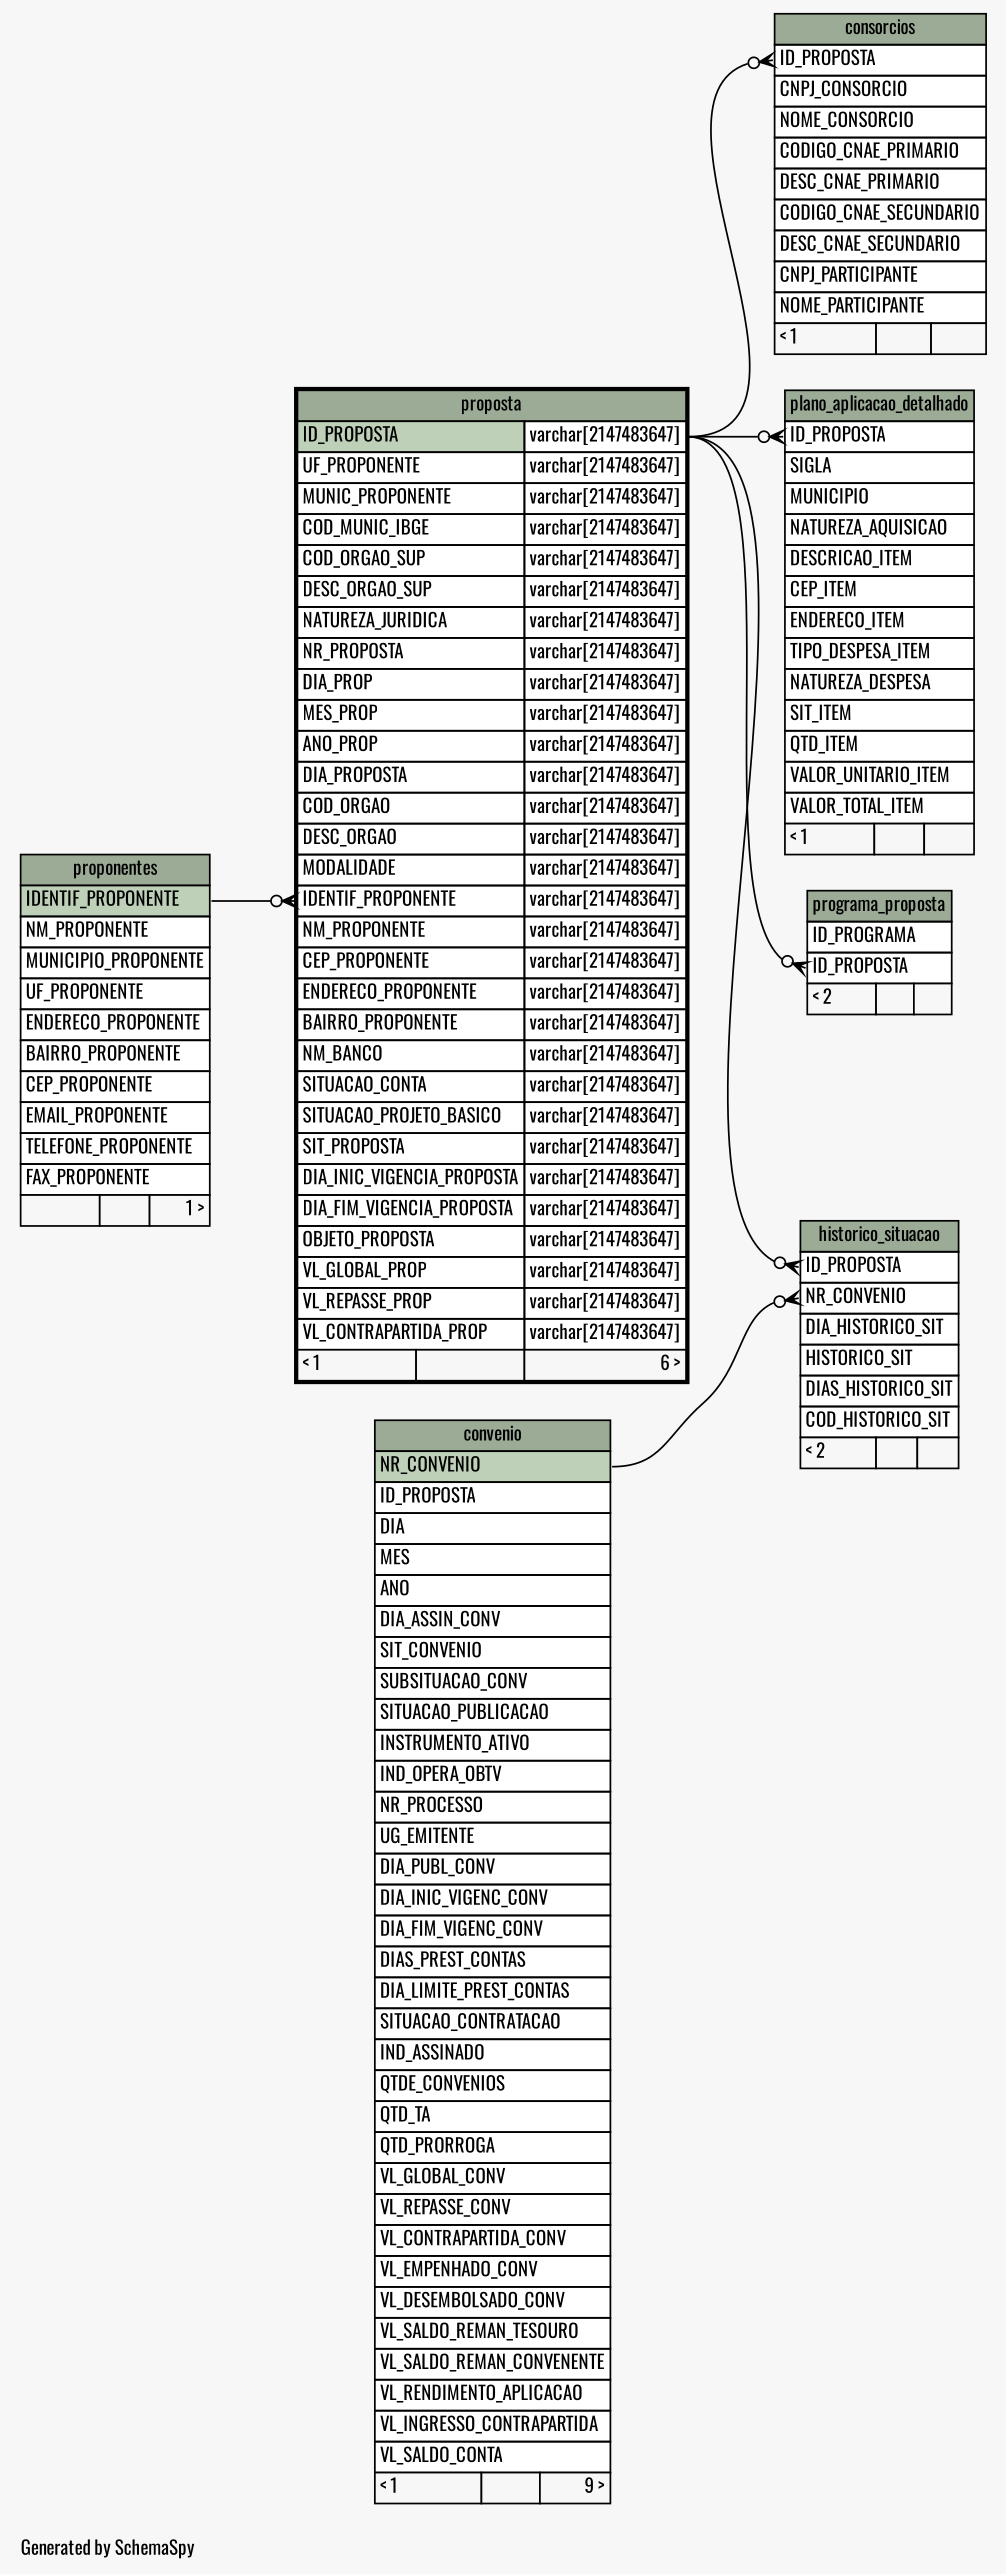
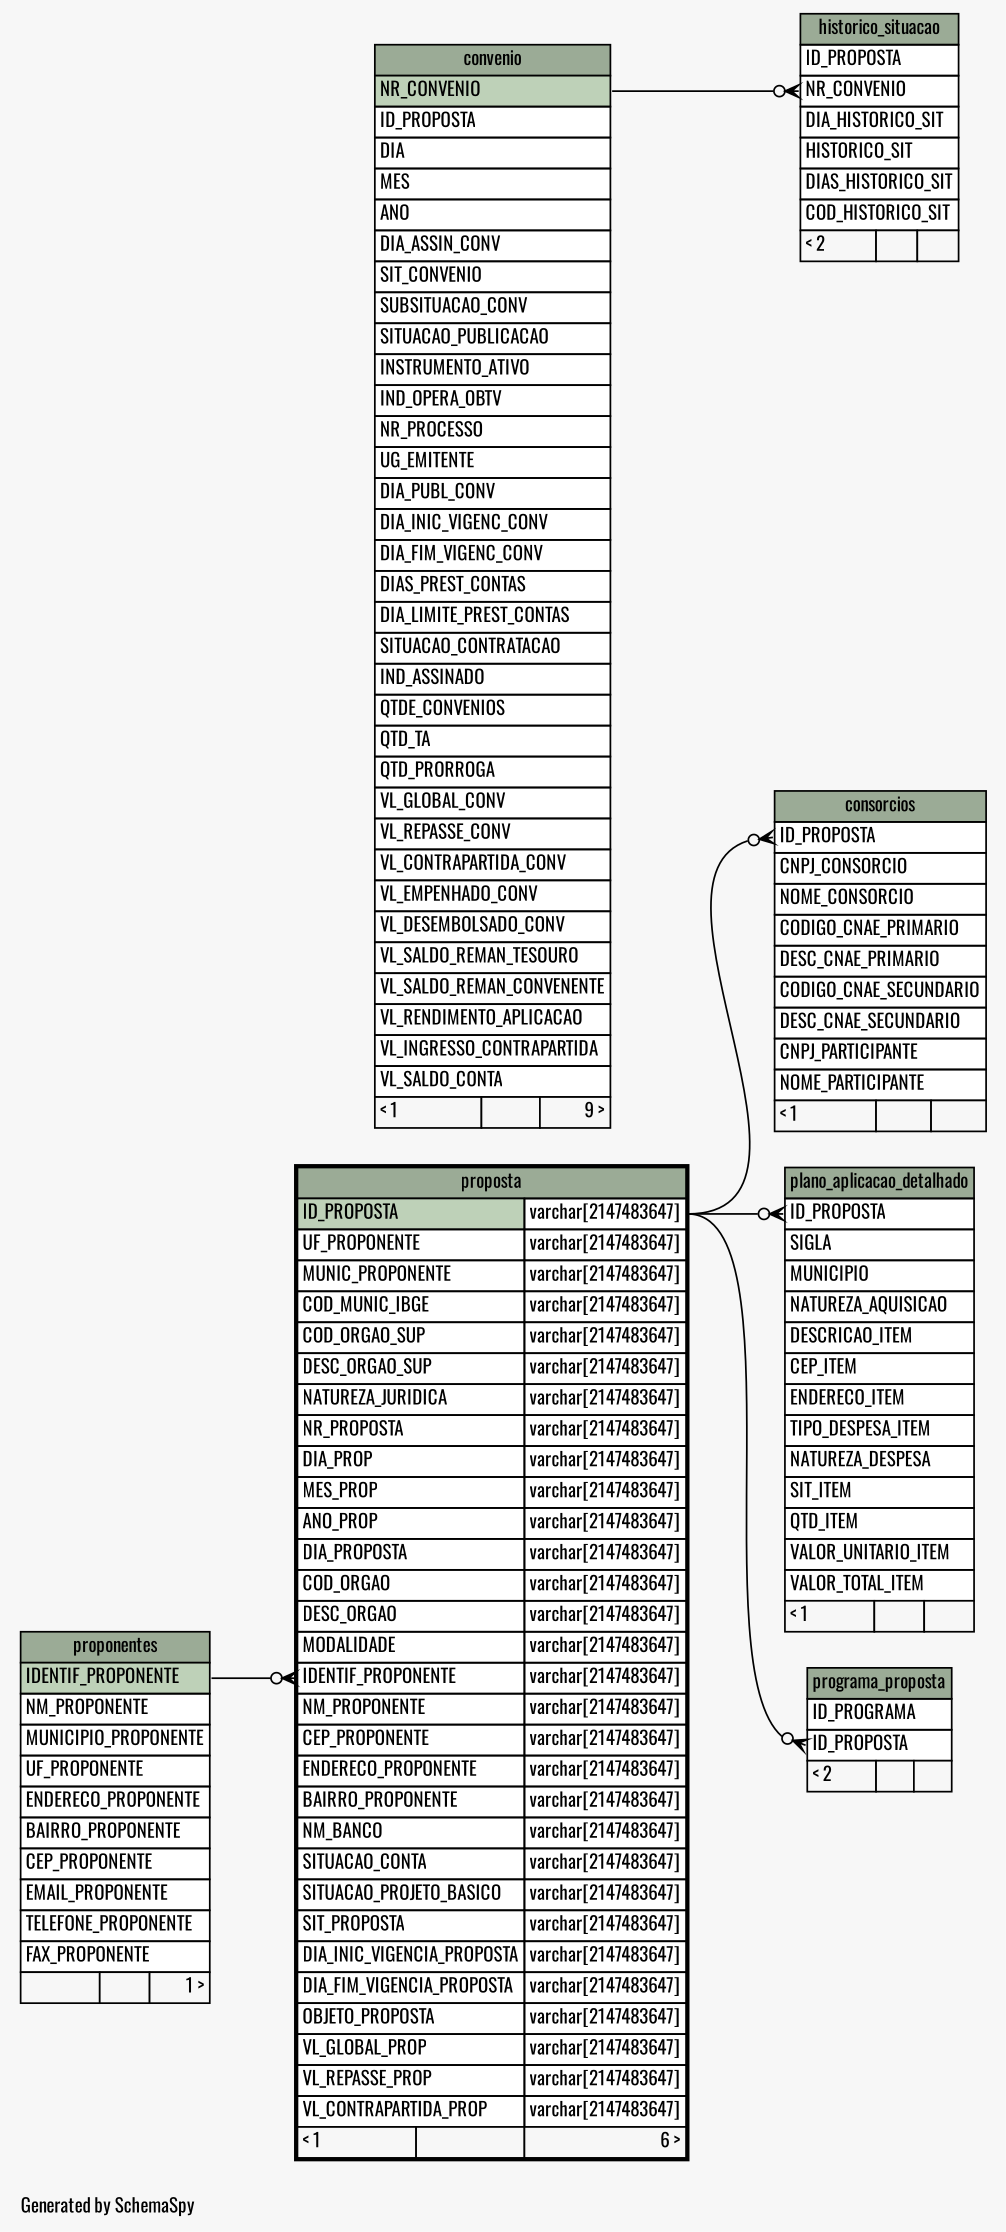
edge "proposta" -> "historico_situacao": removed
